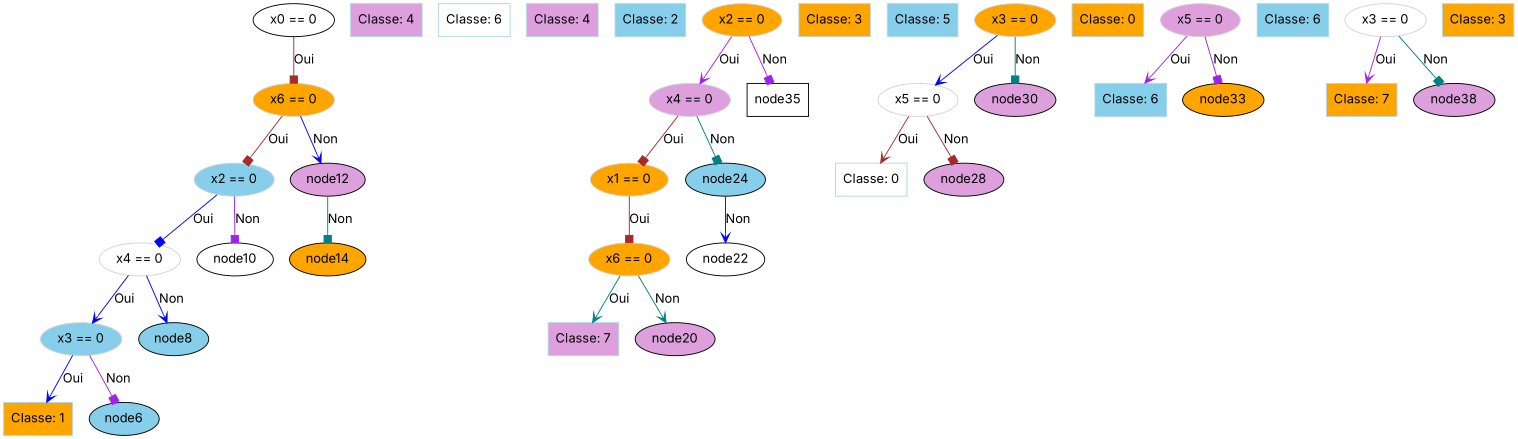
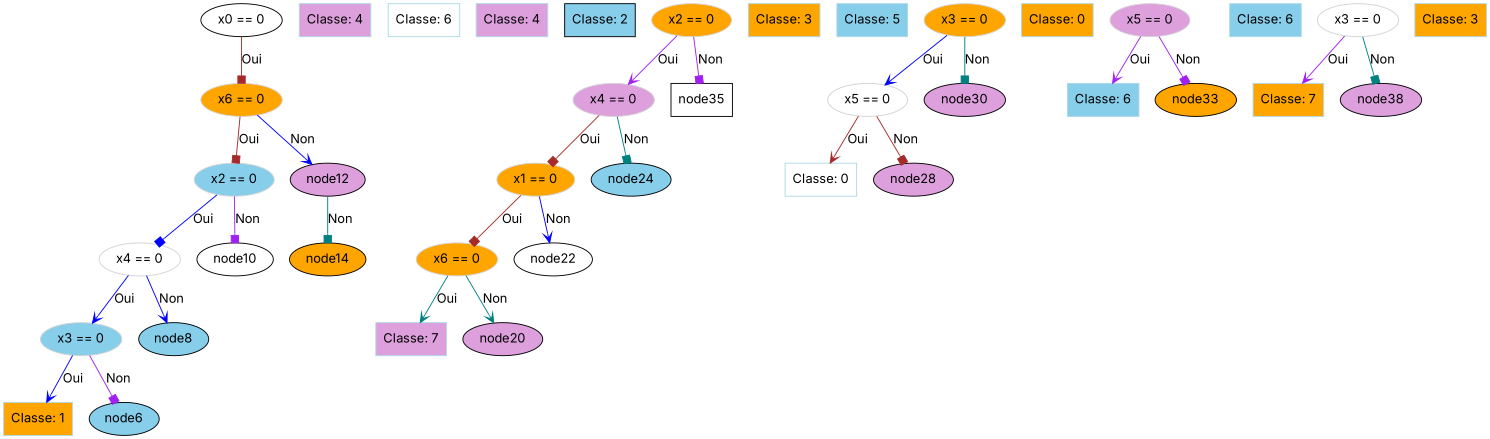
node "Classe: 2": color lightblue -> black
edge "node24" -> "node22": now "x1 == 0" -> "node22"
